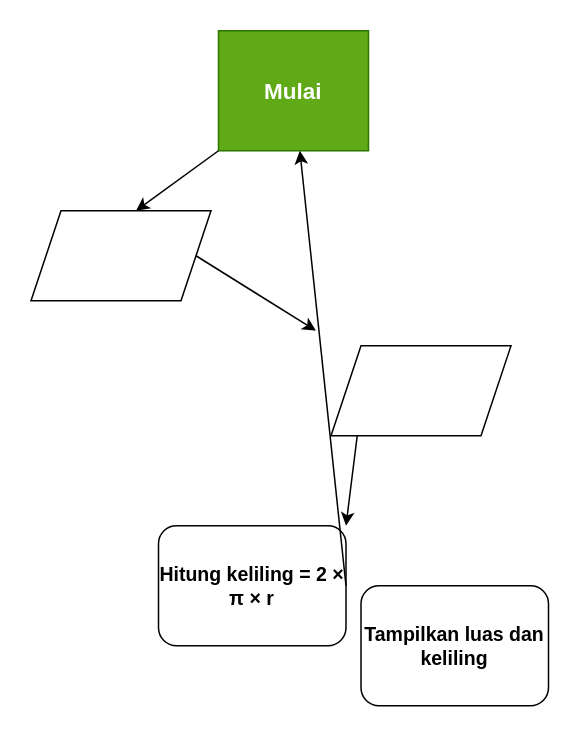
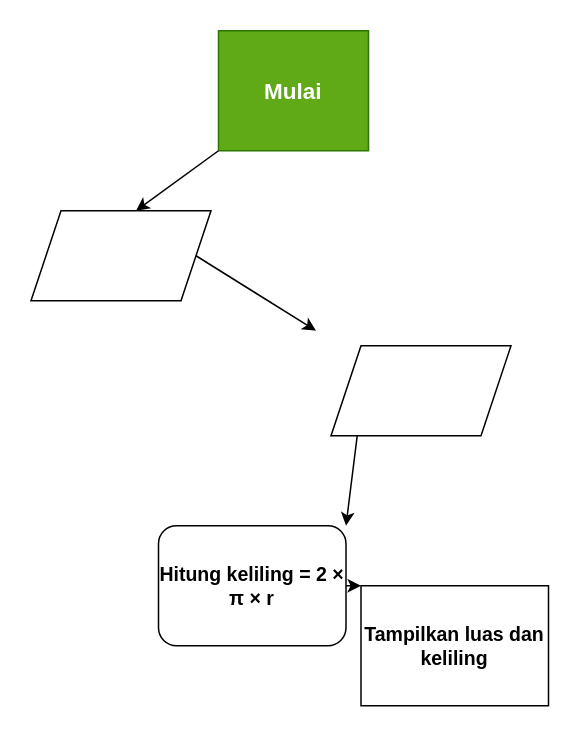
edge "Hitung keliling = 2 × π × r" -> "Mulai": now "Hitung keliling = 2 × π × r" -> "Tampilkan luas dan keliling"
node "Tampilkan luas dan keliling": shape rounded rectangle -> rectangle
